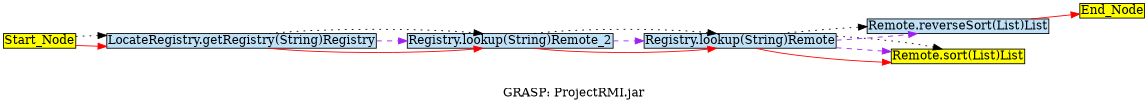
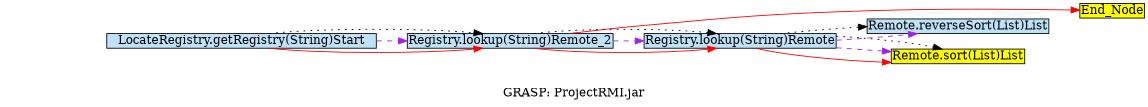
edge "Remote.reverseSort(List)List" -> "End_Node": now "Registry.lookup(String)Remote_2" -> "End_Node"
node "Start_Node": removed
node "LocateRegistry.getRegistry(String)Registry": label "LocateRegistry.getRegistry(String)Registry" -> "LocateRegistry.getRegistry(String)Start"
